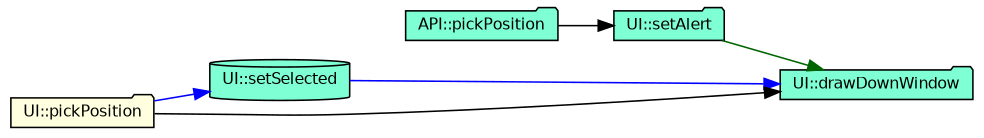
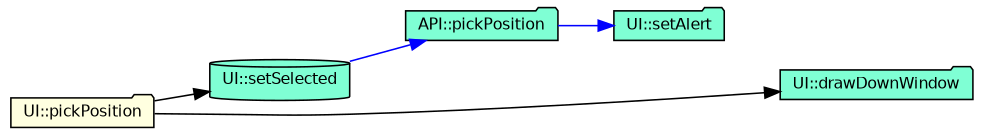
edge "API::pickPosition" -> "UI::setAlert": color black -> blue
edge "UI::setAlert" -> "UI::drawDownWindow": removed
edge "UI::setSelected" -> "UI::drawDownWindow": now "UI::setSelected" -> "API::pickPosition"
edge "UI::pickPosition" -> "UI::setSelected": color blue -> black
